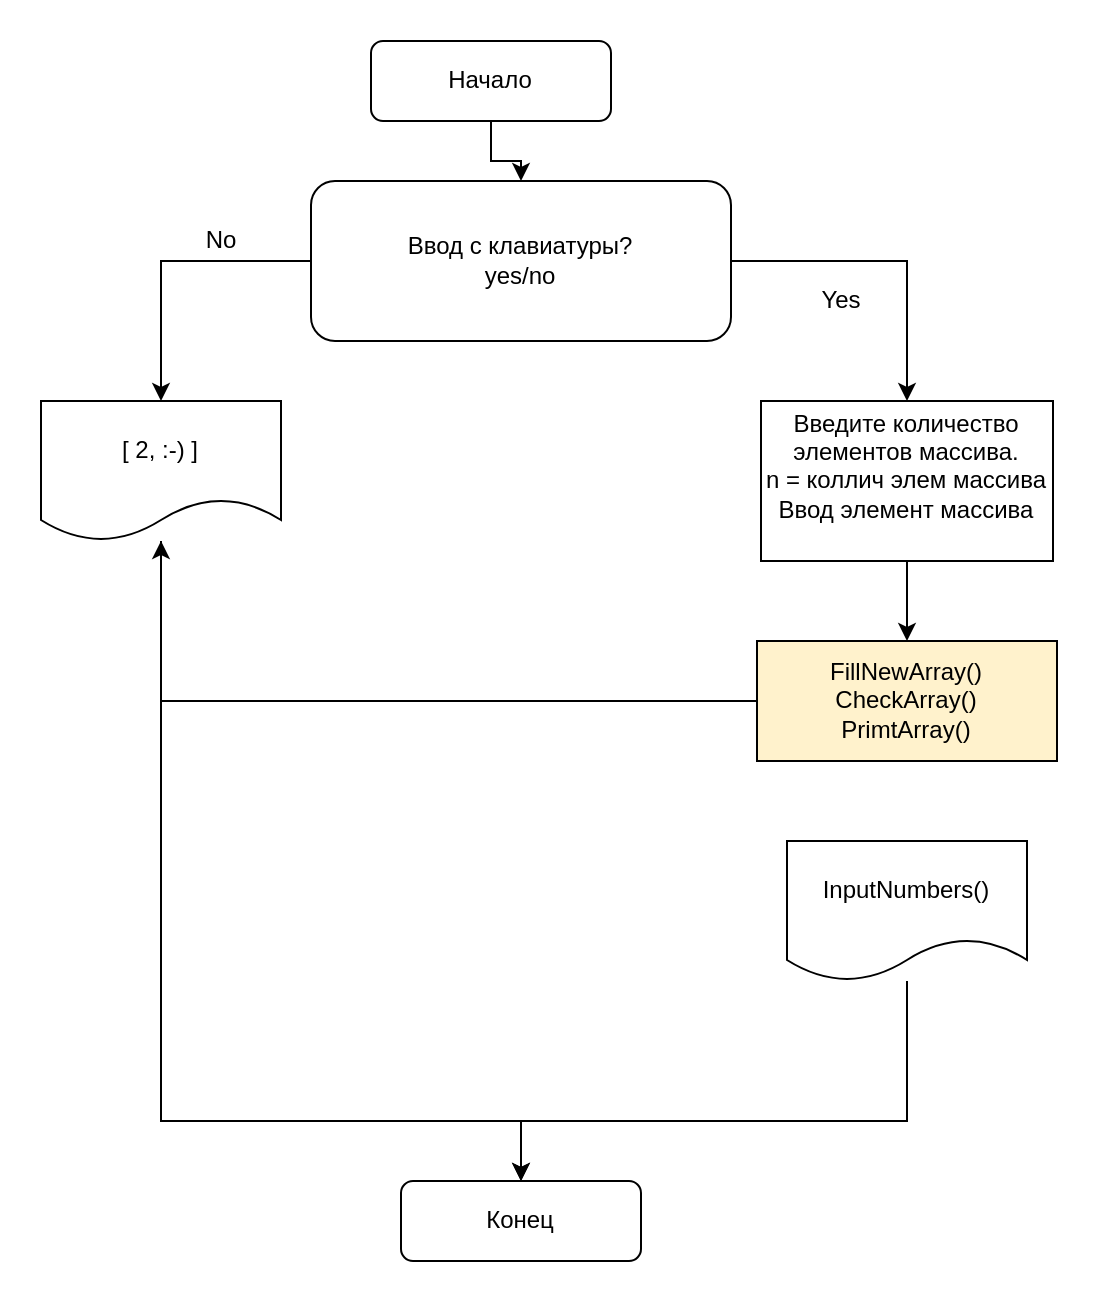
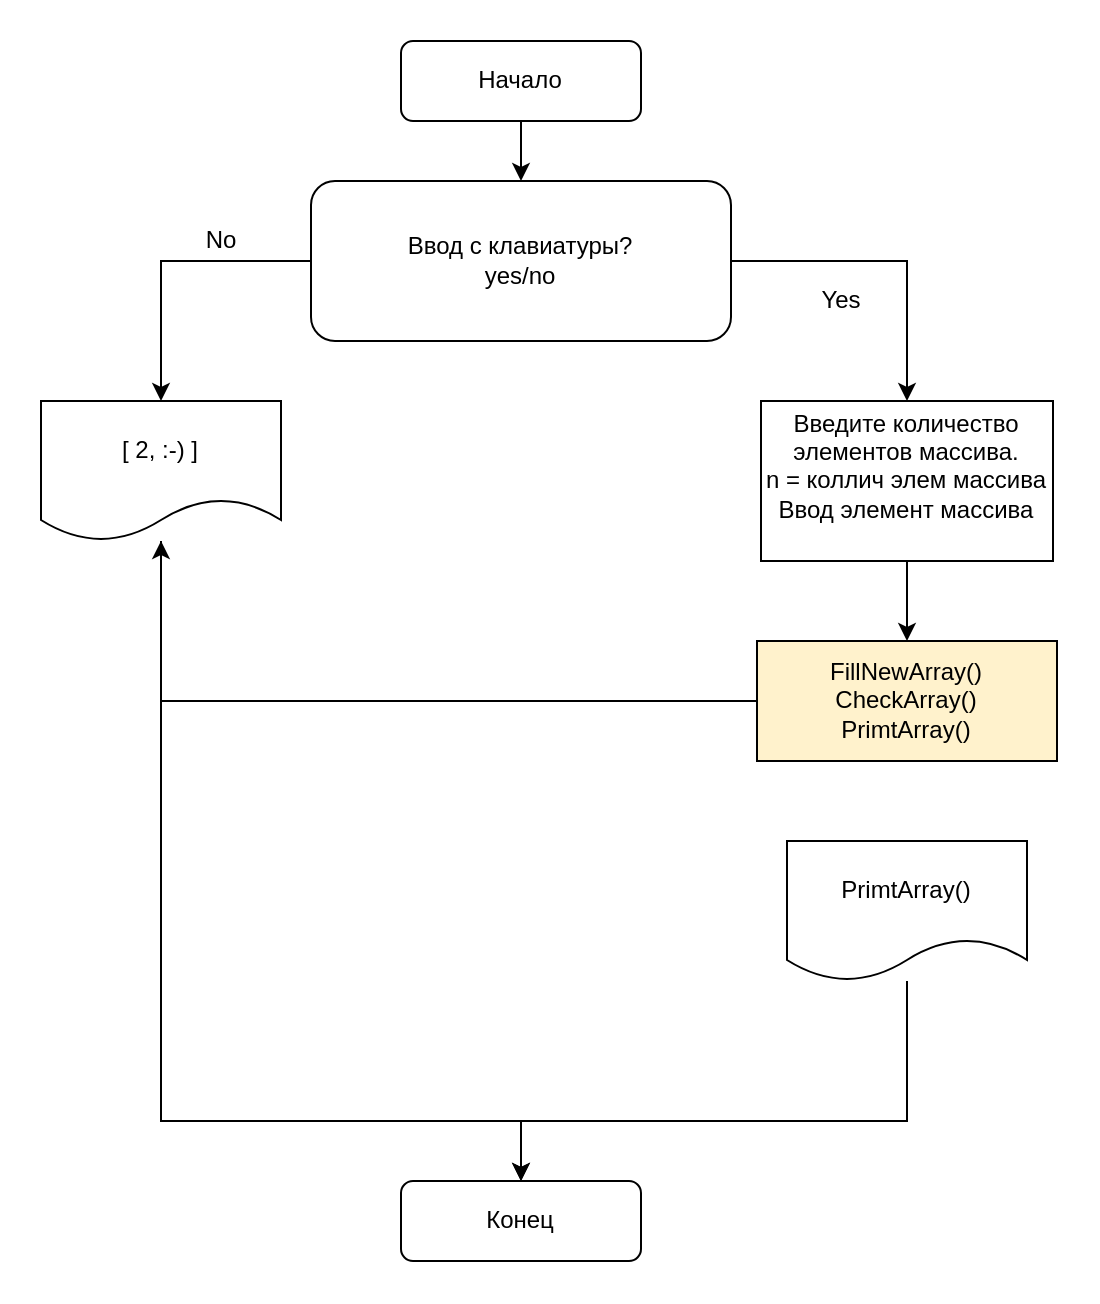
node "Начало": moved (491, 81) -> (521, 81)
node "InputNumbers()": label "InputNumbers()" -> "PrimtArray()"
